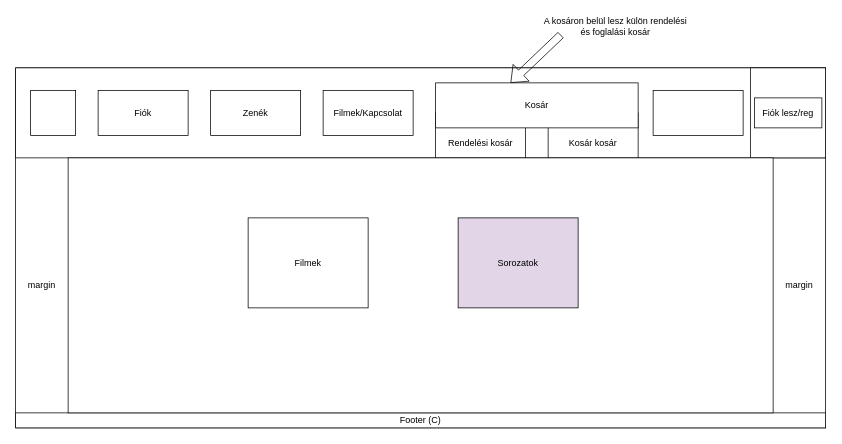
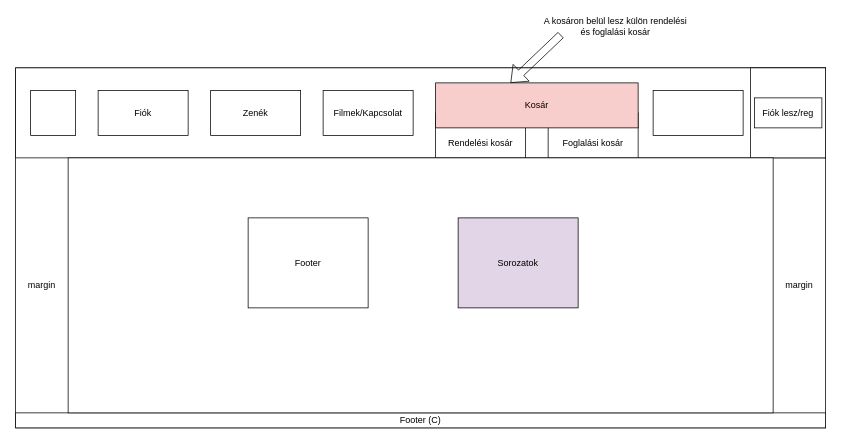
node "Kosár": fillcolor #ffffff -> #f8cecc
node "Kosár kosár": label "Kosár kosár" -> "Foglalási kosár"
node "Filmek": label "Filmek" -> "Footer"
